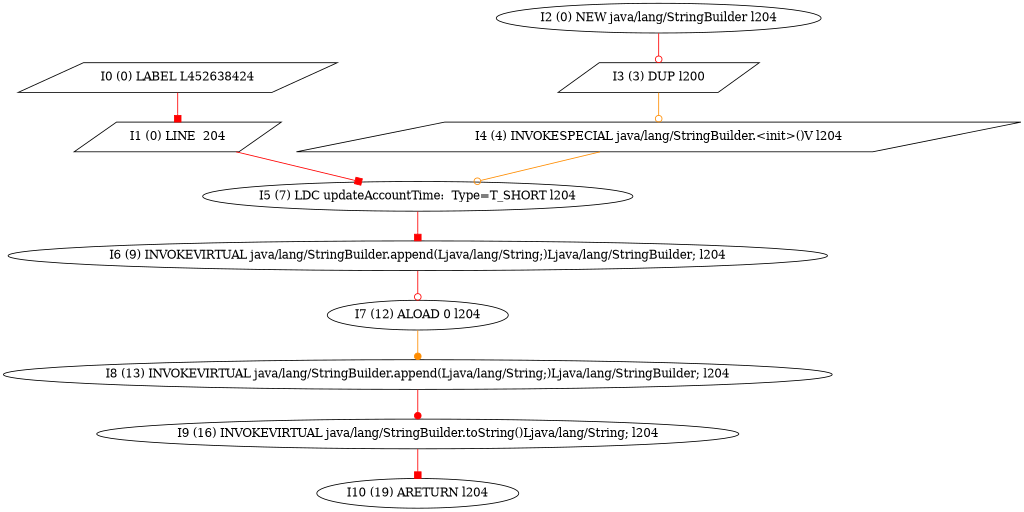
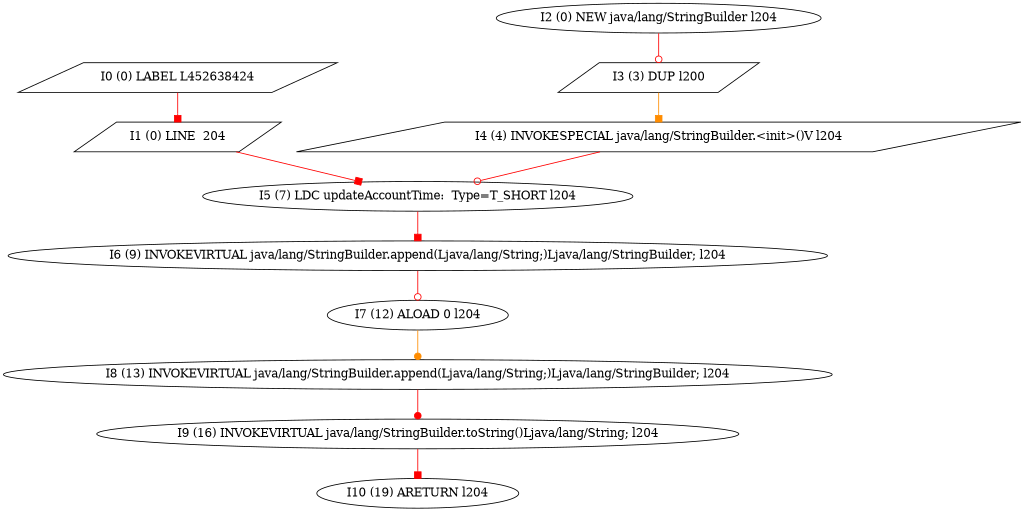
edge "I3 (3) DUP l200" -> "I4 (4) INVOKESPECIAL java/lang/StringBuilder.<init>()V l204": arrowhead odot -> box
edge "I4 (4) INVOKESPECIAL java/lang/StringBuilder.<init>()V l204" -> "I5 (7) LDC updateAccountTime:  Type=T_SHORT l204": color darkorange -> red
